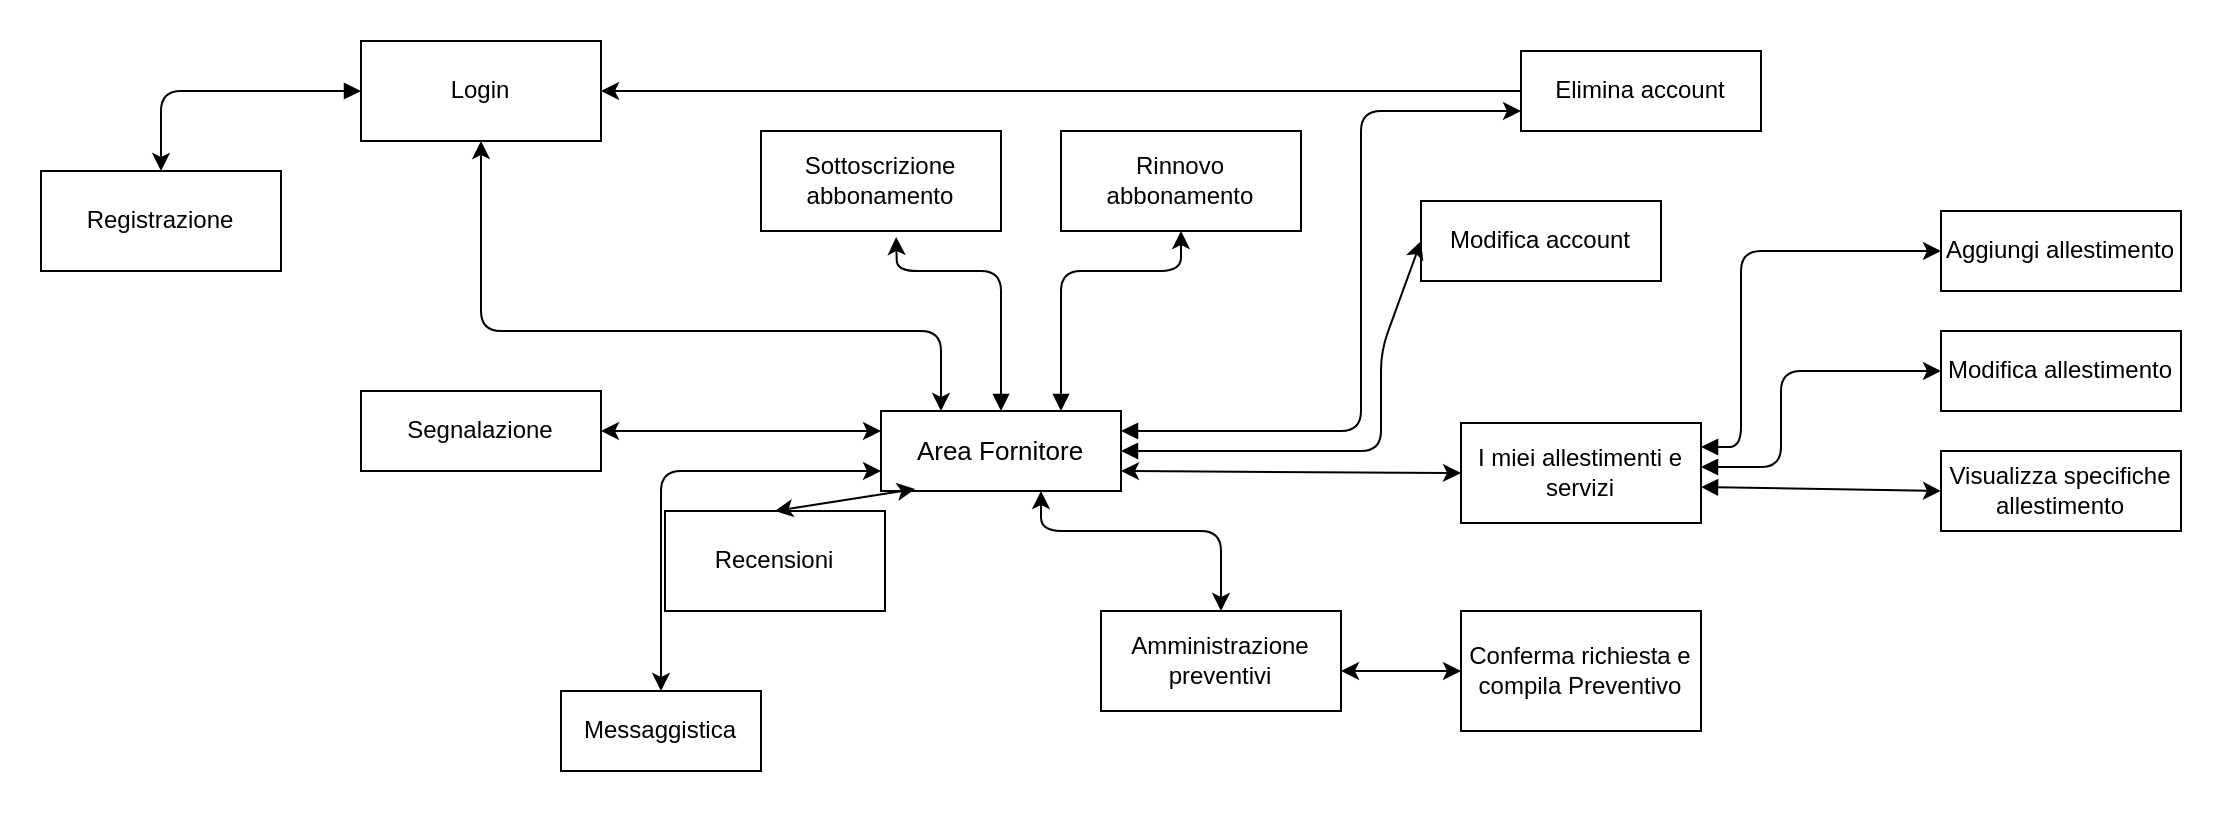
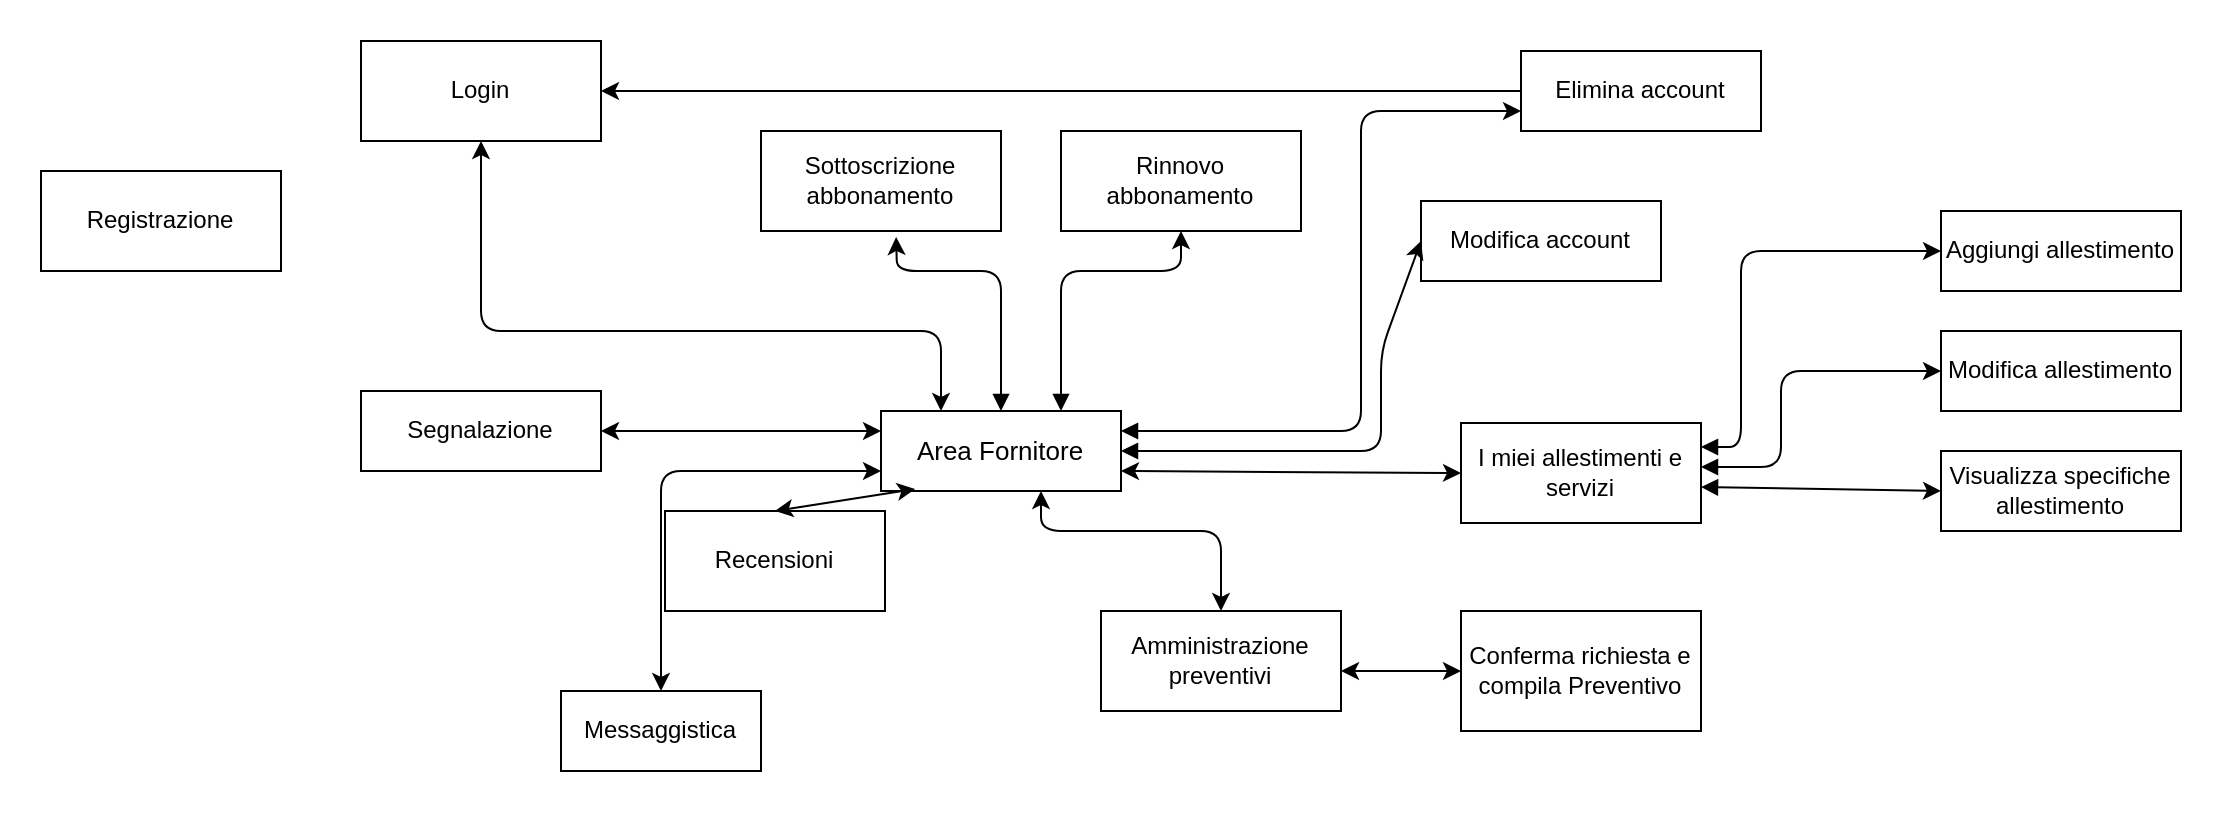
edge "Login" -- "Registrazione": removed
